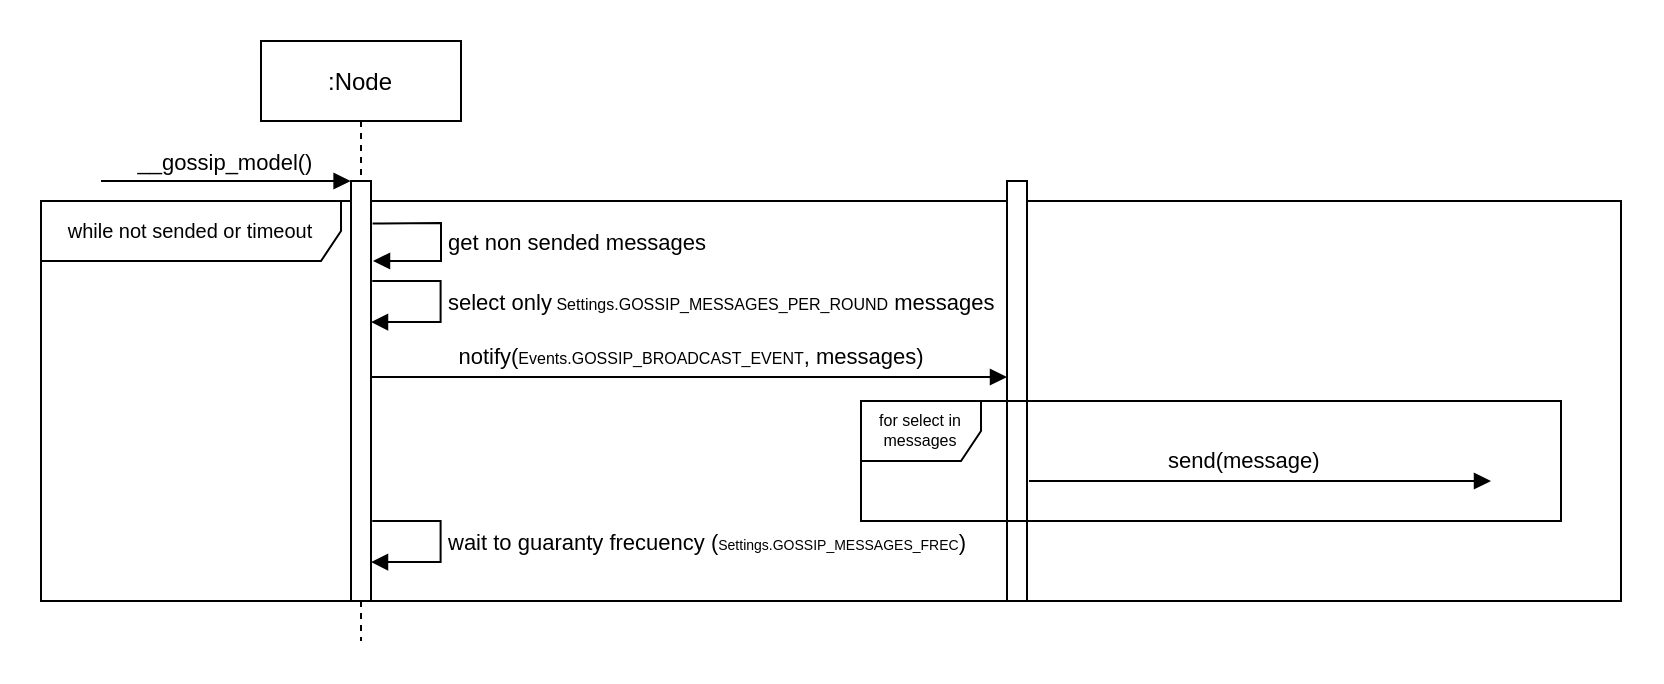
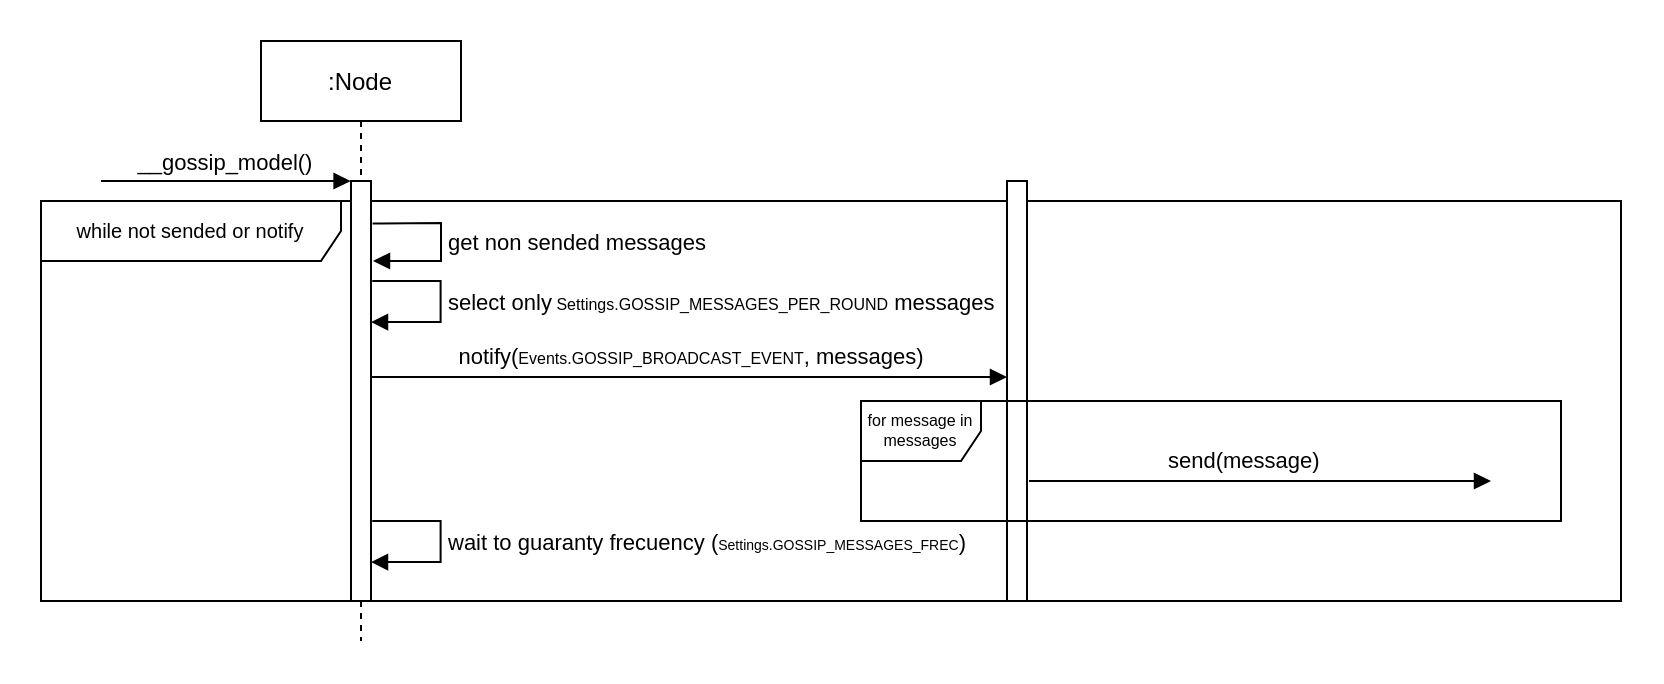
node "while not sended or timeout": label "while not sended or timeout" -> "while not sended or notify"
node "for select in messages": label "for select in messages" -> "for message in messages"
